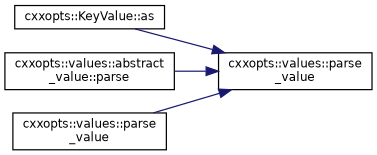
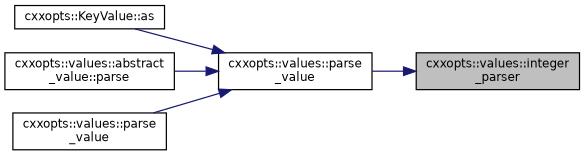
node "cxxopts::values::integer _parser": added
